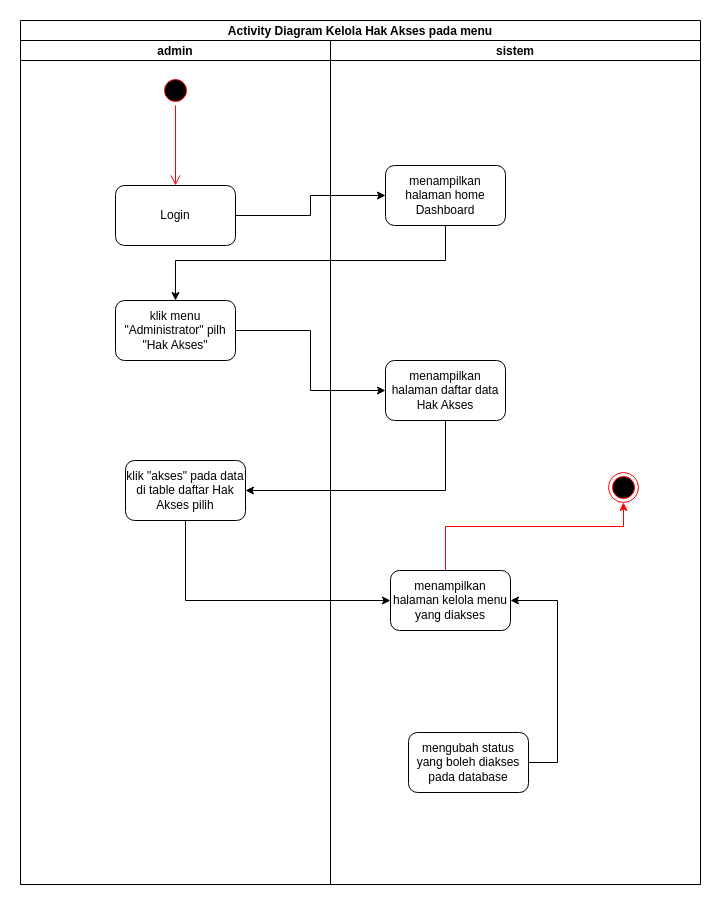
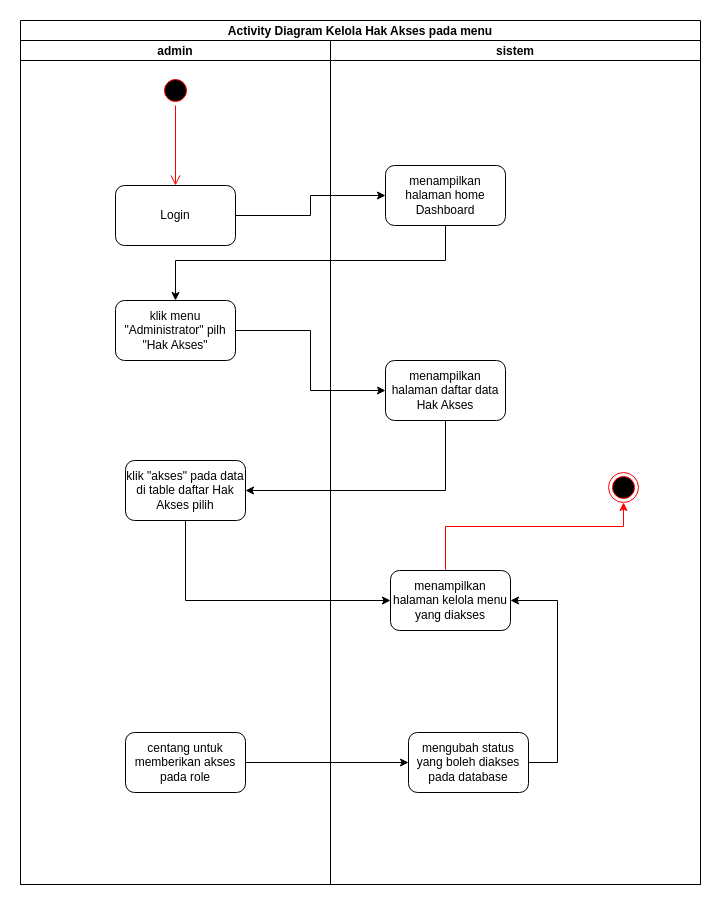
node "centang untuk memberikan akses pada role": added
edge "centang untuk memberikan akses pada role" -> "mengubah status yang boleh diakses pada database": added
